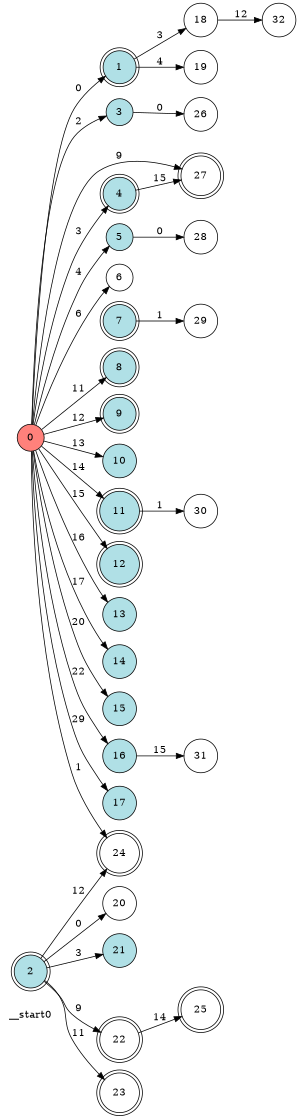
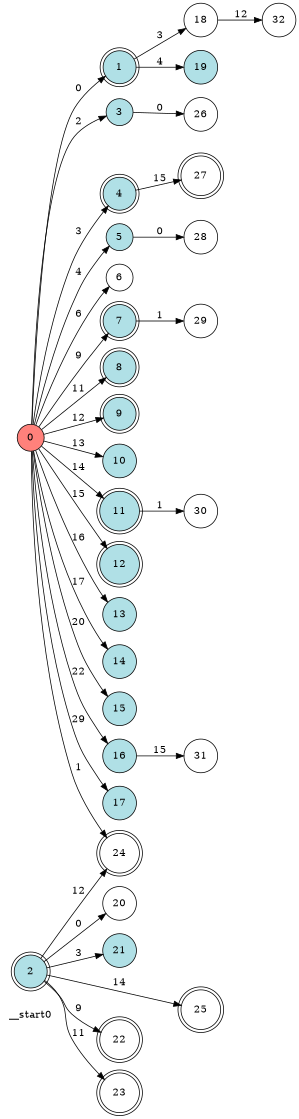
node "19": fillcolor white -> powderblue
edge "0" -> "27": now "0" -> "7"
edge "22" -> "25": now "2" -> "25"
